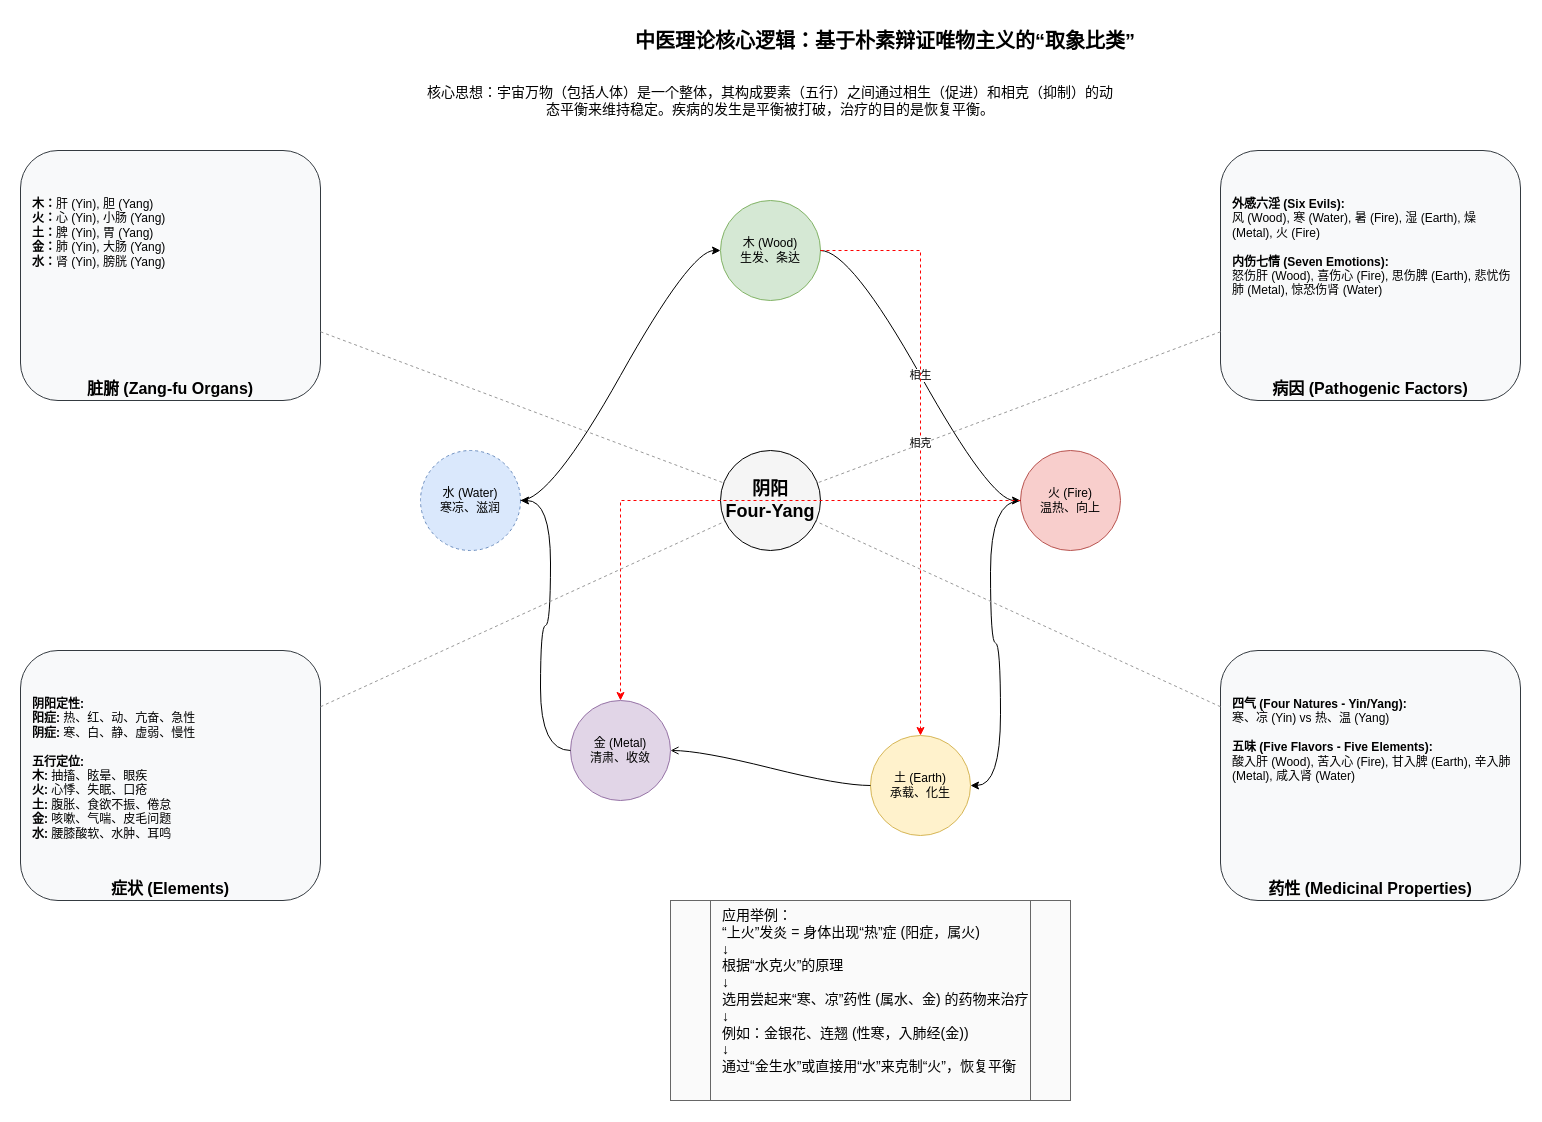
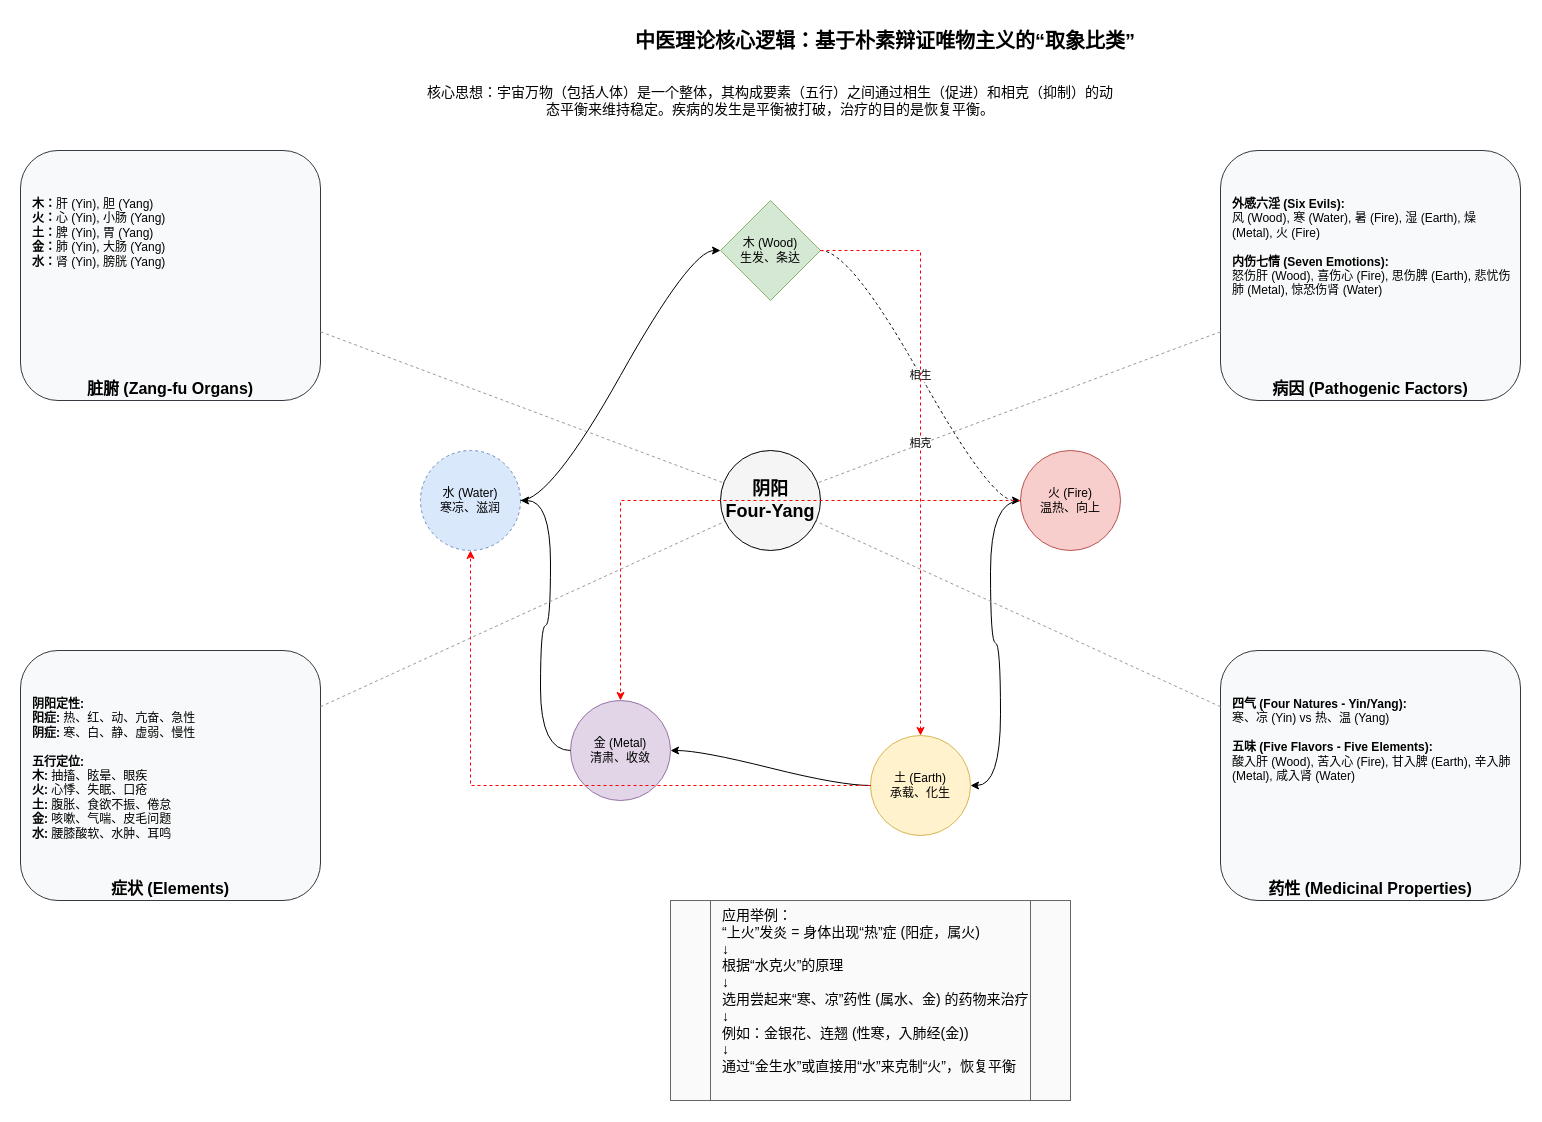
node "木 (Wood) 生发、条达": shape ellipse -> diamond
edge "木 (Wood) 生发、条达" -> "火 (Fire) 温热、向上": style solid -> dashed
edge "土 (Earth) 承载、化生" -> "金 (Metal) 清肃、收敛": arrowhead open -> classic
edge "土 (Earth) 承载、化生" -> "水 (Water) 寒凉、滋润": added
